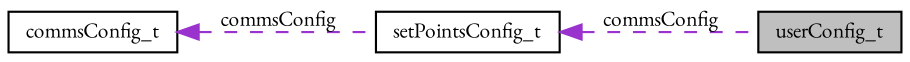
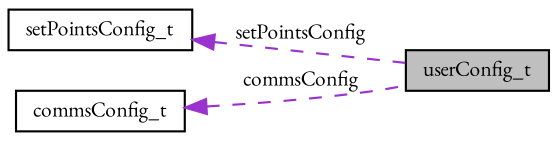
edge "userConfig_t" -> "setPointsConfig_t": label " commsConfig" -> " setPointsConfig"
edge "setPointsConfig_t" -> "commsConfig_t": now "userConfig_t" -> "commsConfig_t"
